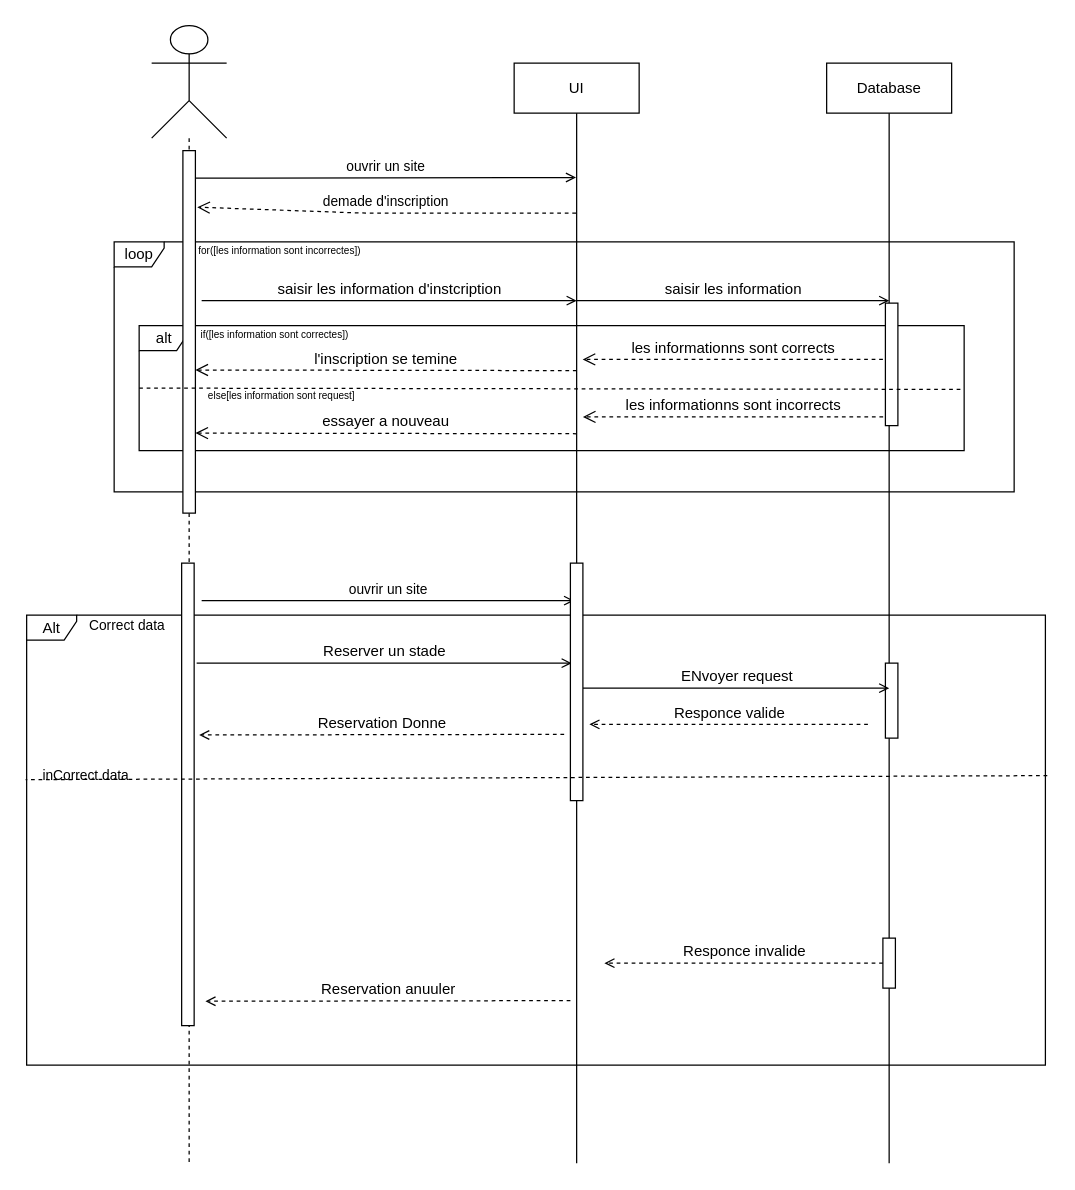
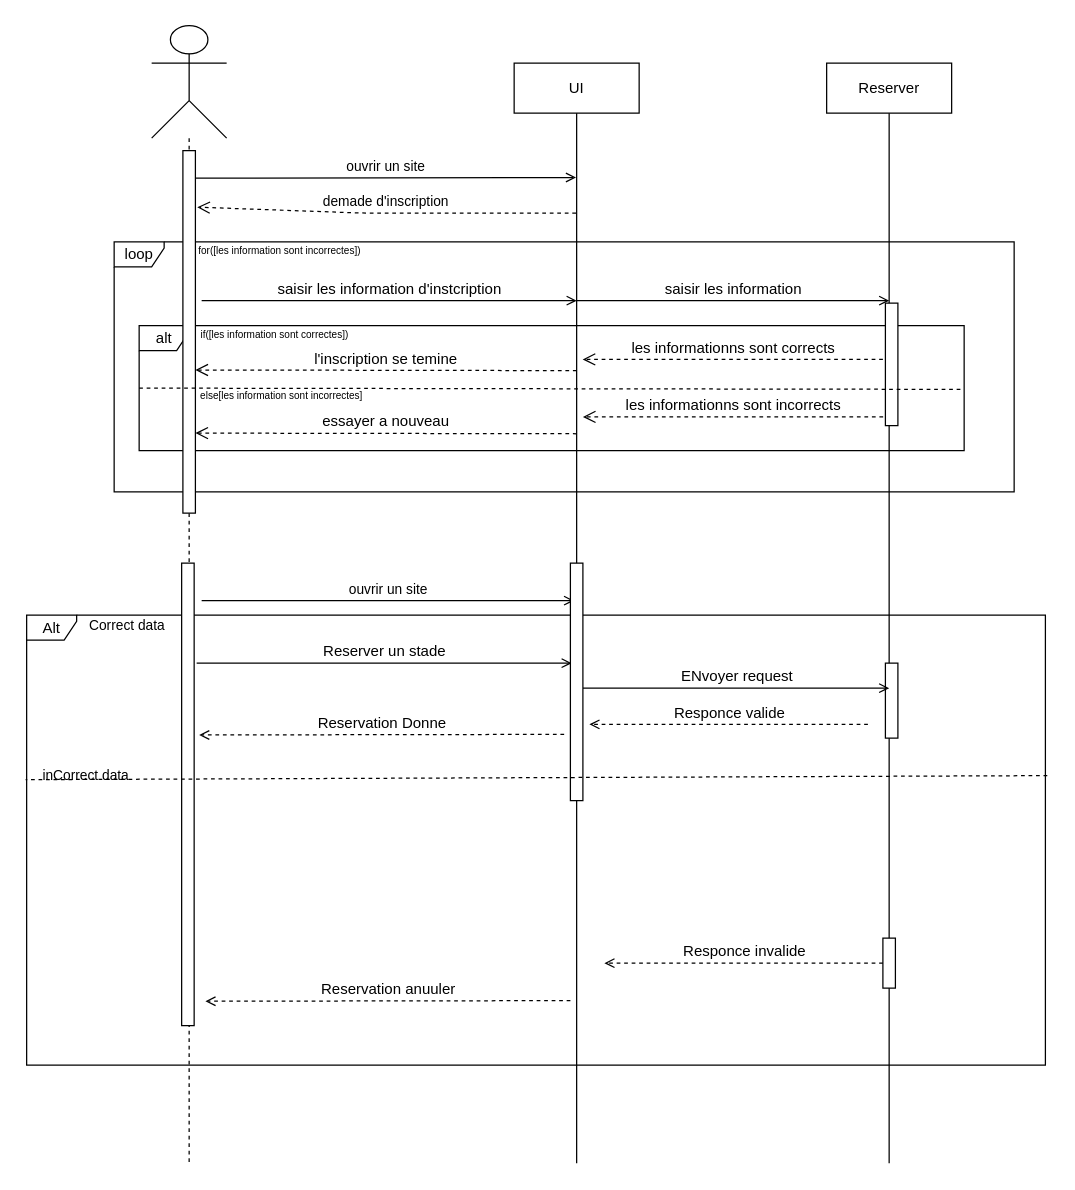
node "Database": label "Database" -> "Reserver"
node "else[les information sont request]": label "else[les information sont request]" -> "else[les information sont incorrectes]"
